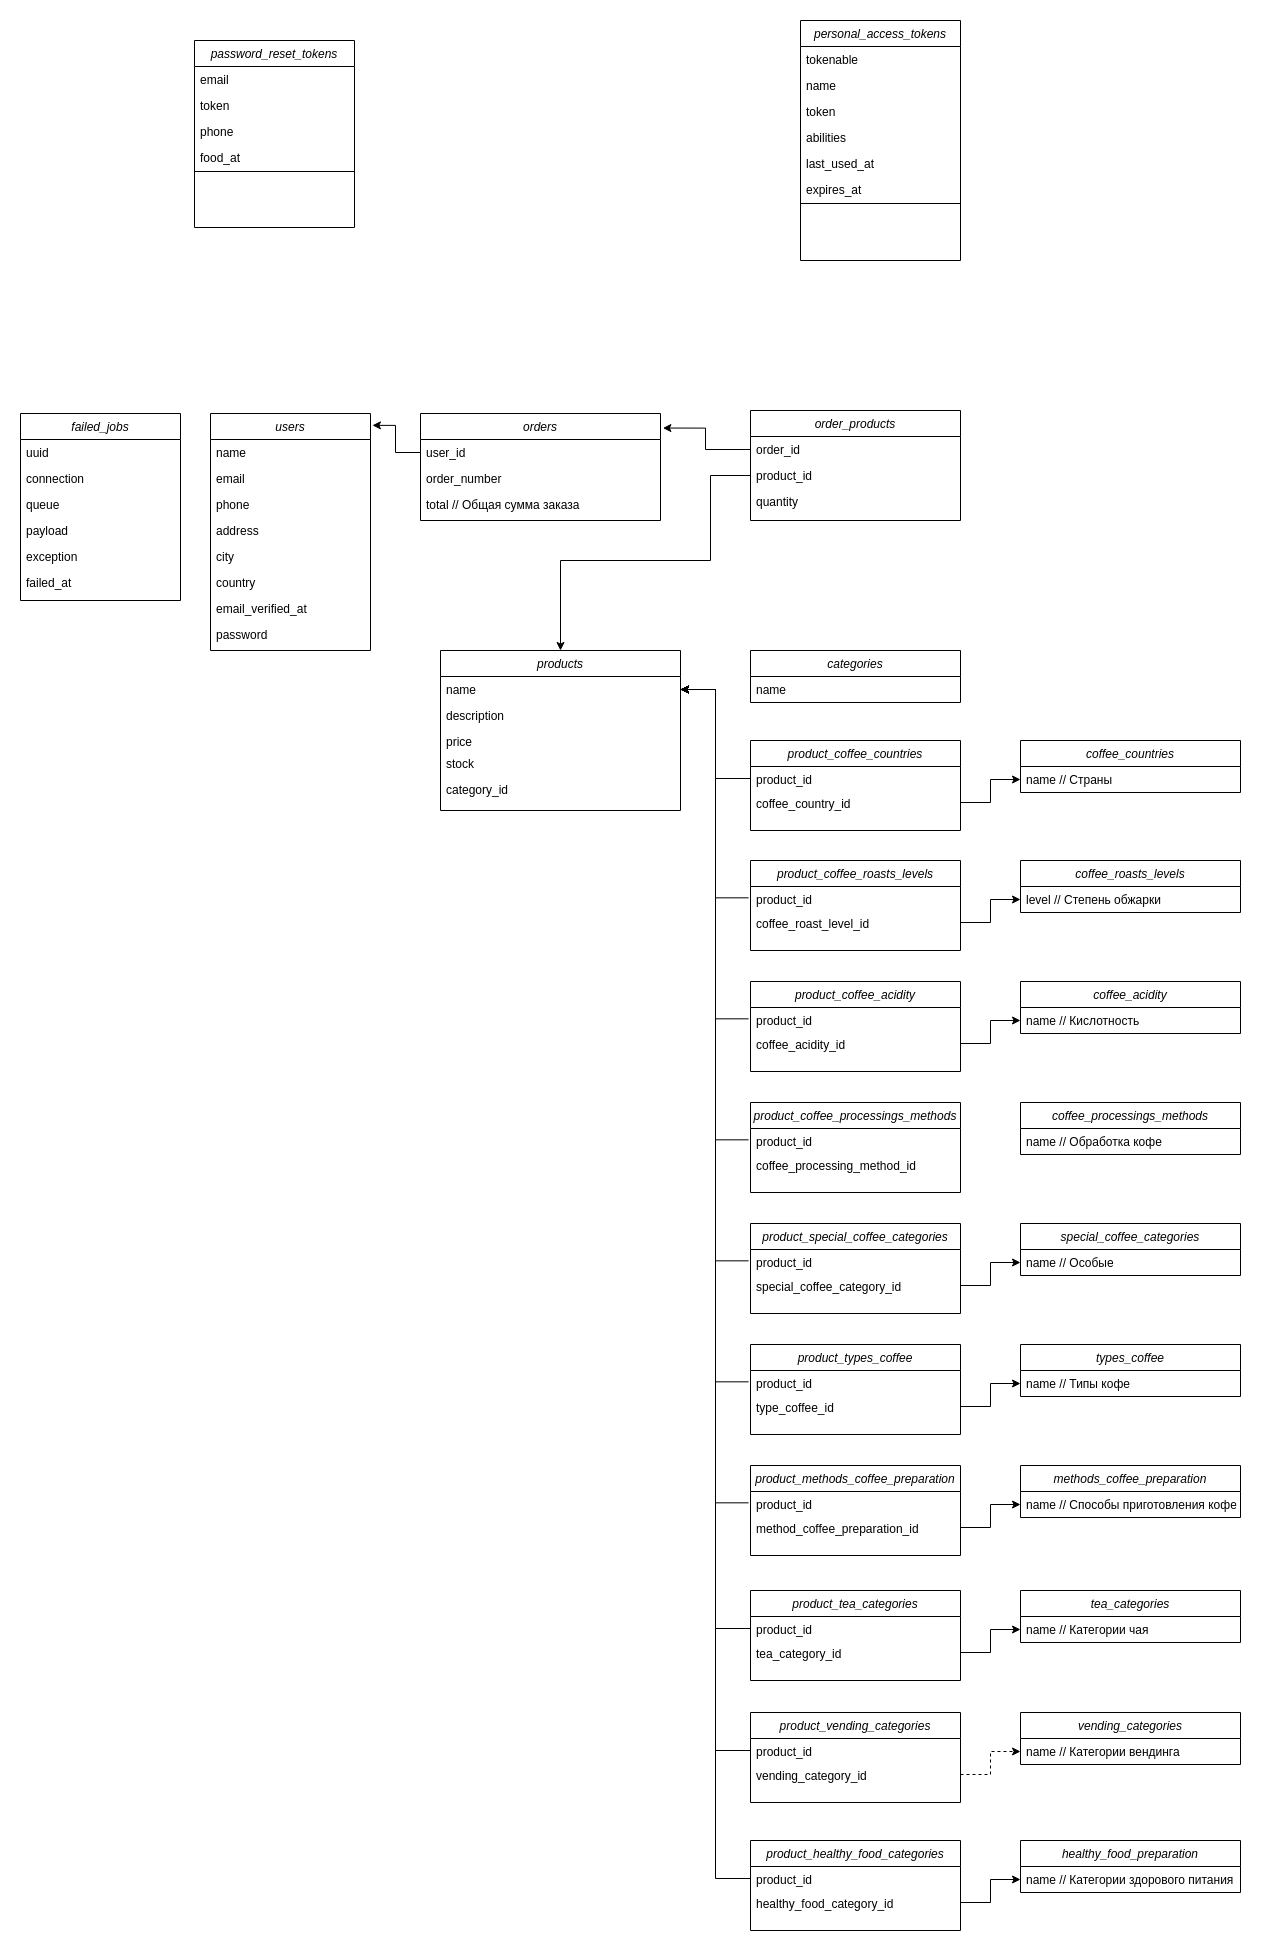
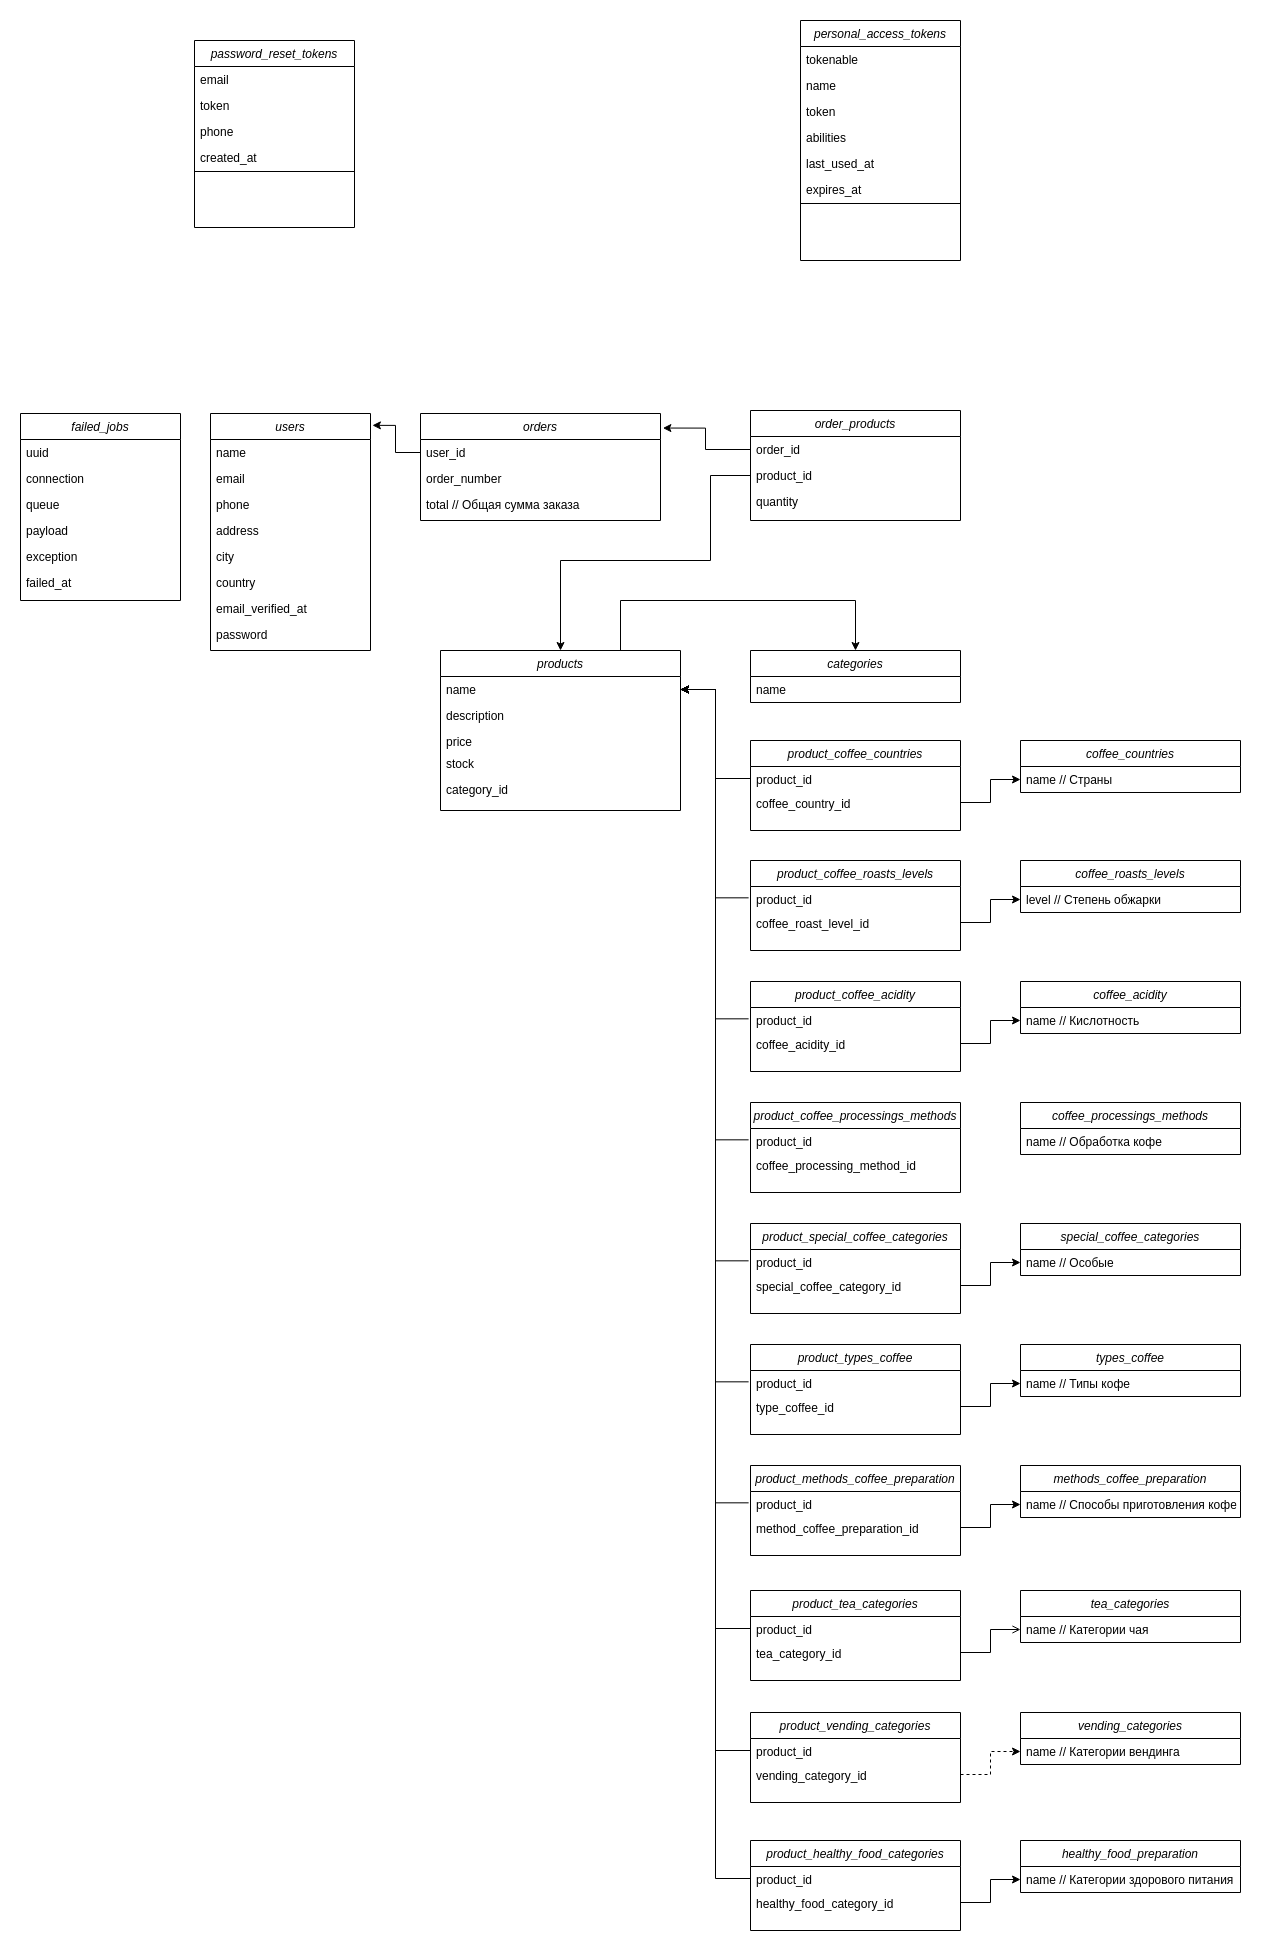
node "food_at": label "food_at" -> "created_at"
edge "products" -> "categories": added
edge "tea_category_id" -> "name // Категории чая": arrowhead classic -> open
